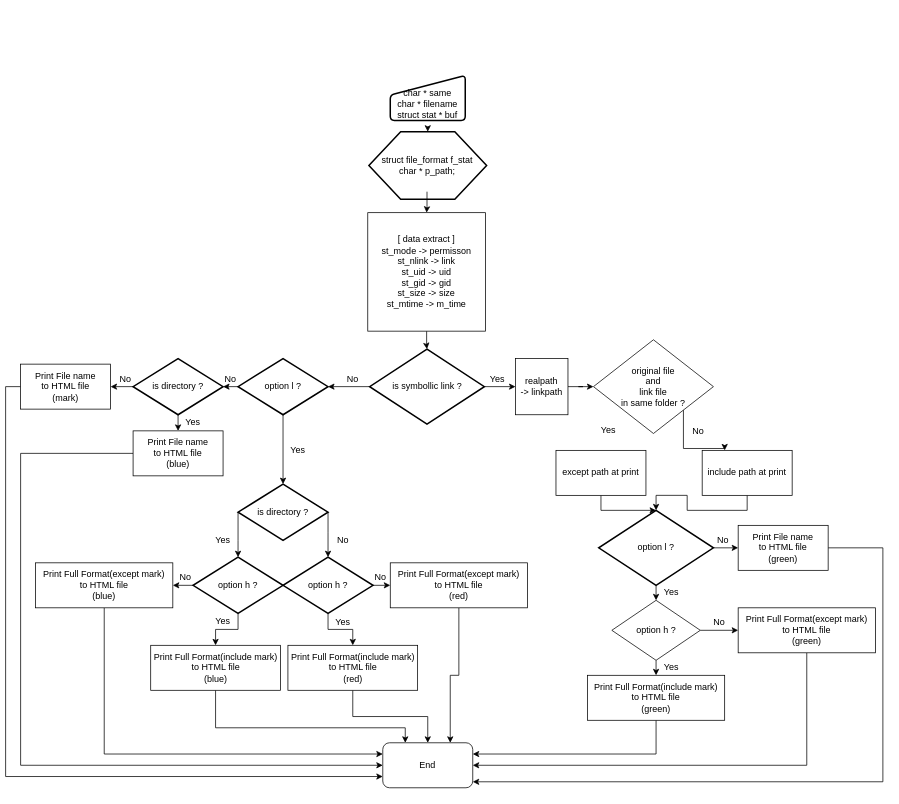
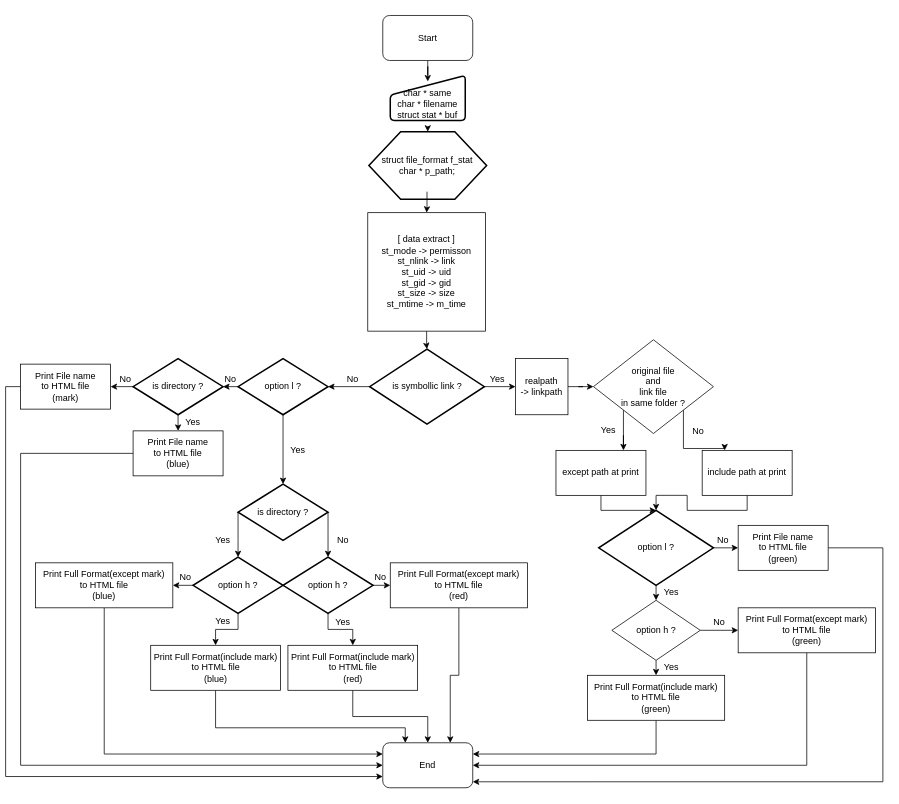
node "Start": added
edge "Start" -> "char * same char * filename struct stat * buf": added
edge "original file and link file in same folder ?" -> "except path at print": added
